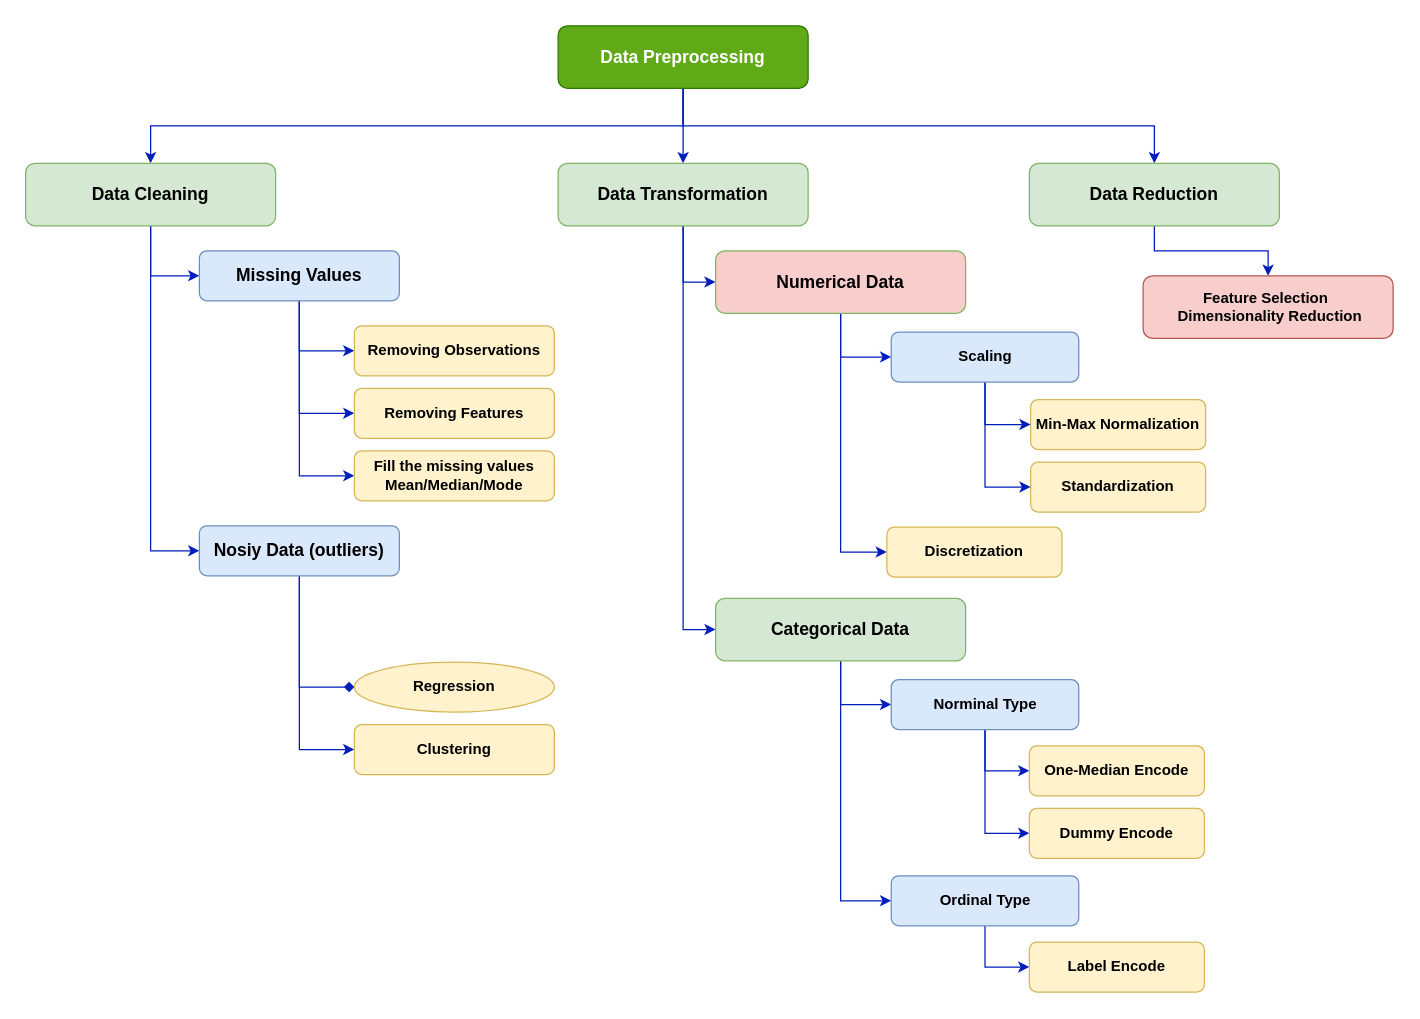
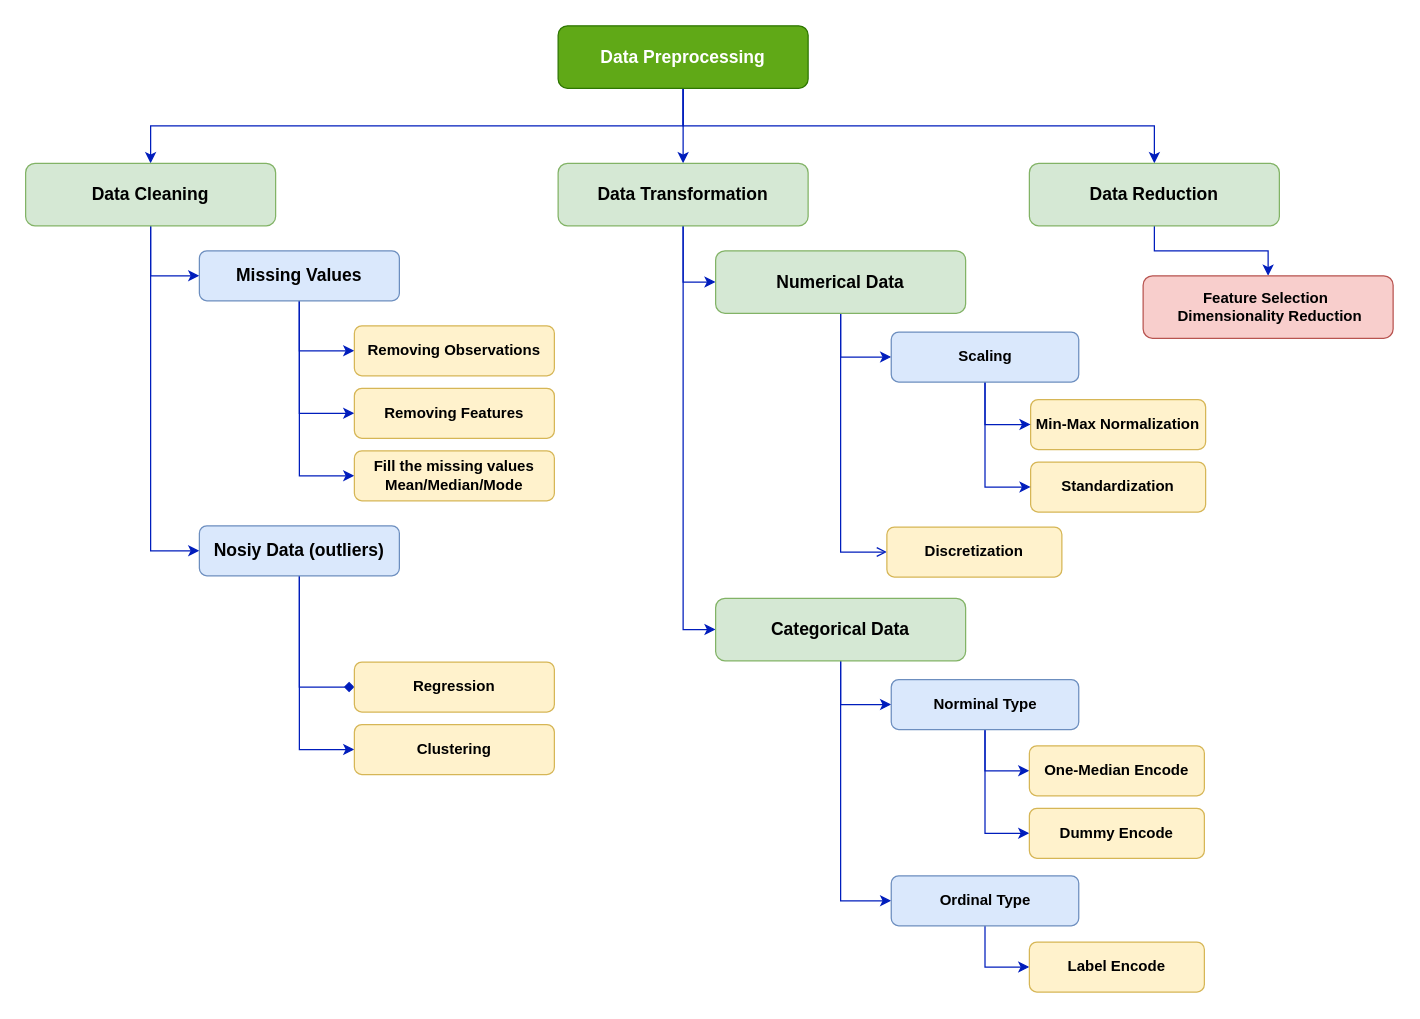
node "Numerical Data": fillcolor #f8cecc -> #d5e8d4
edge "Numerical Data" -> "Discretization": arrowhead classic -> open
node "Regression": shape ellipse -> rounded rectangle
